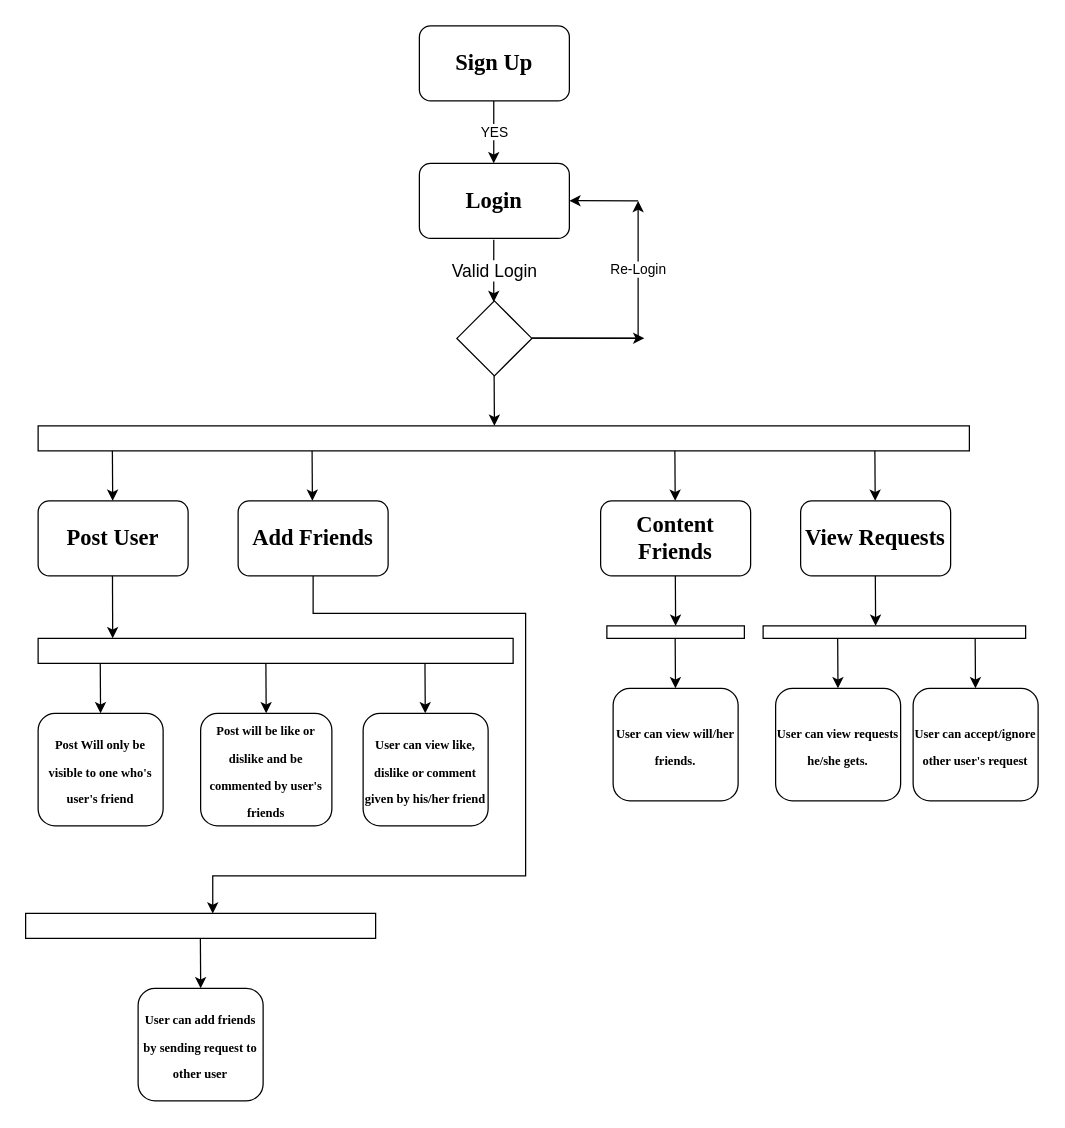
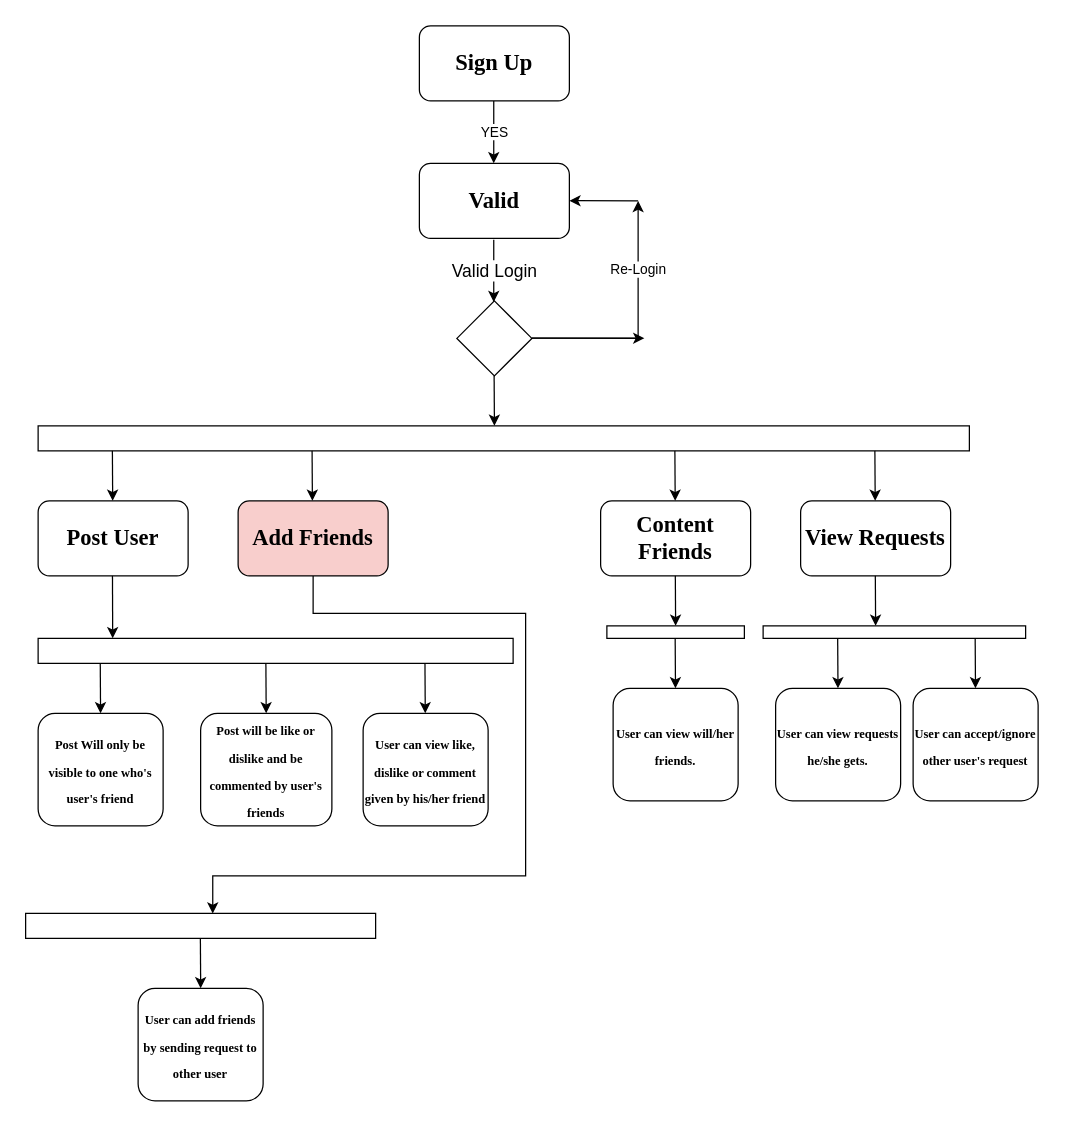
node "Login": label "Login" -> "Valid"
node "Add Friends": fillcolor #ffffff -> #f8cecc
